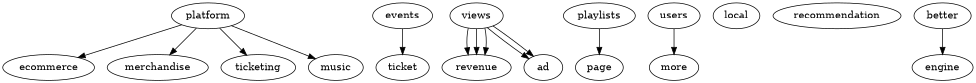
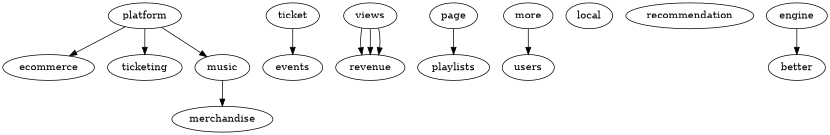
edge "events" -> "ticket": reversed
edge "playlists" -> "page": reversed
edge "users" -> "more": reversed
edge "better" -> "engine": reversed
edge "platform" -> "merchandise": now "music" -> "merchandise"
node "ad": removed
